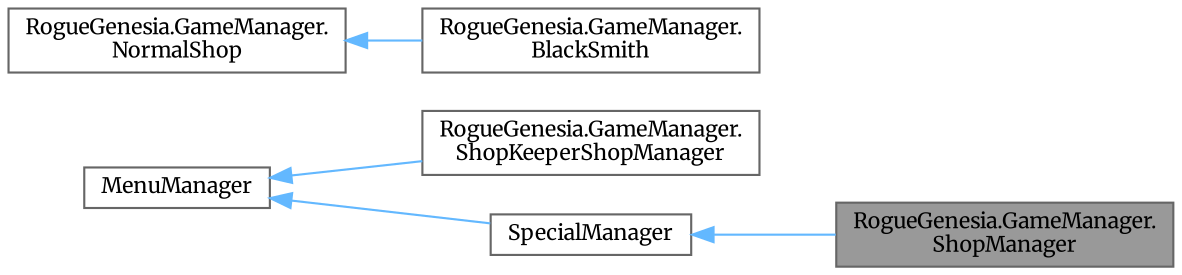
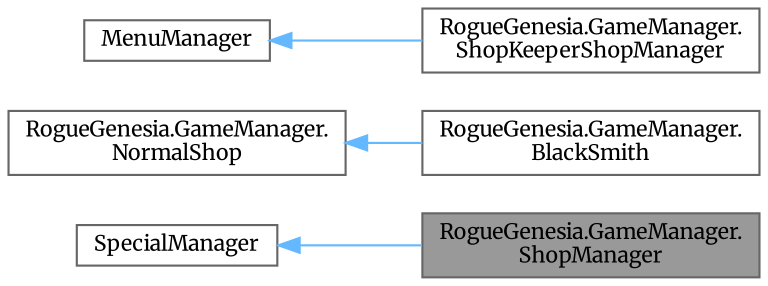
edge "SpecialManager" -> "MenuManager": removed
